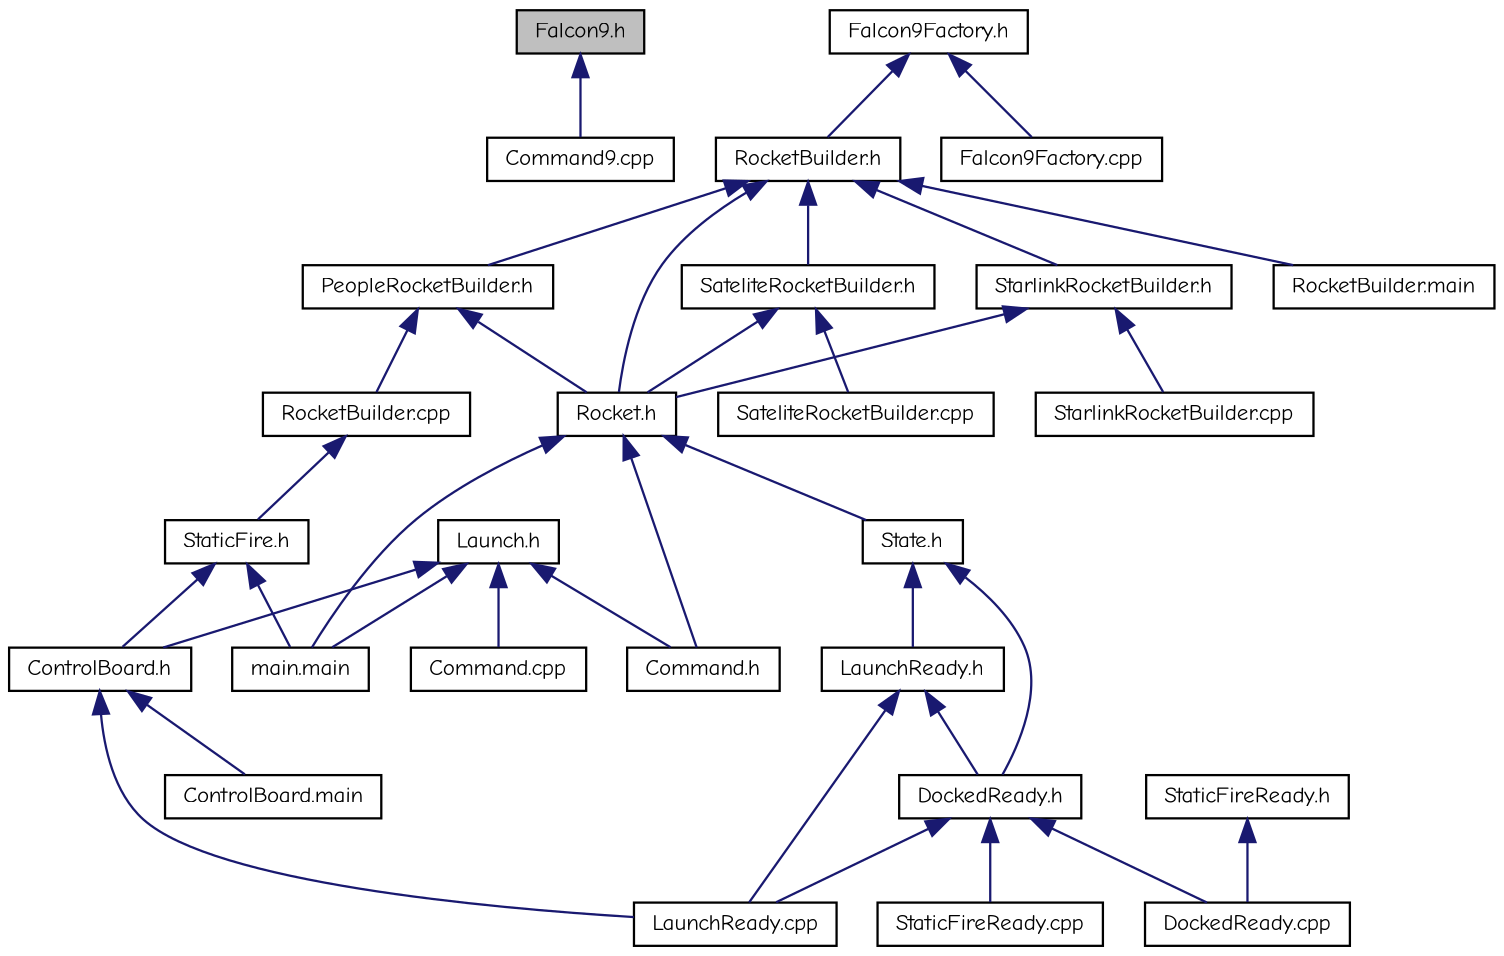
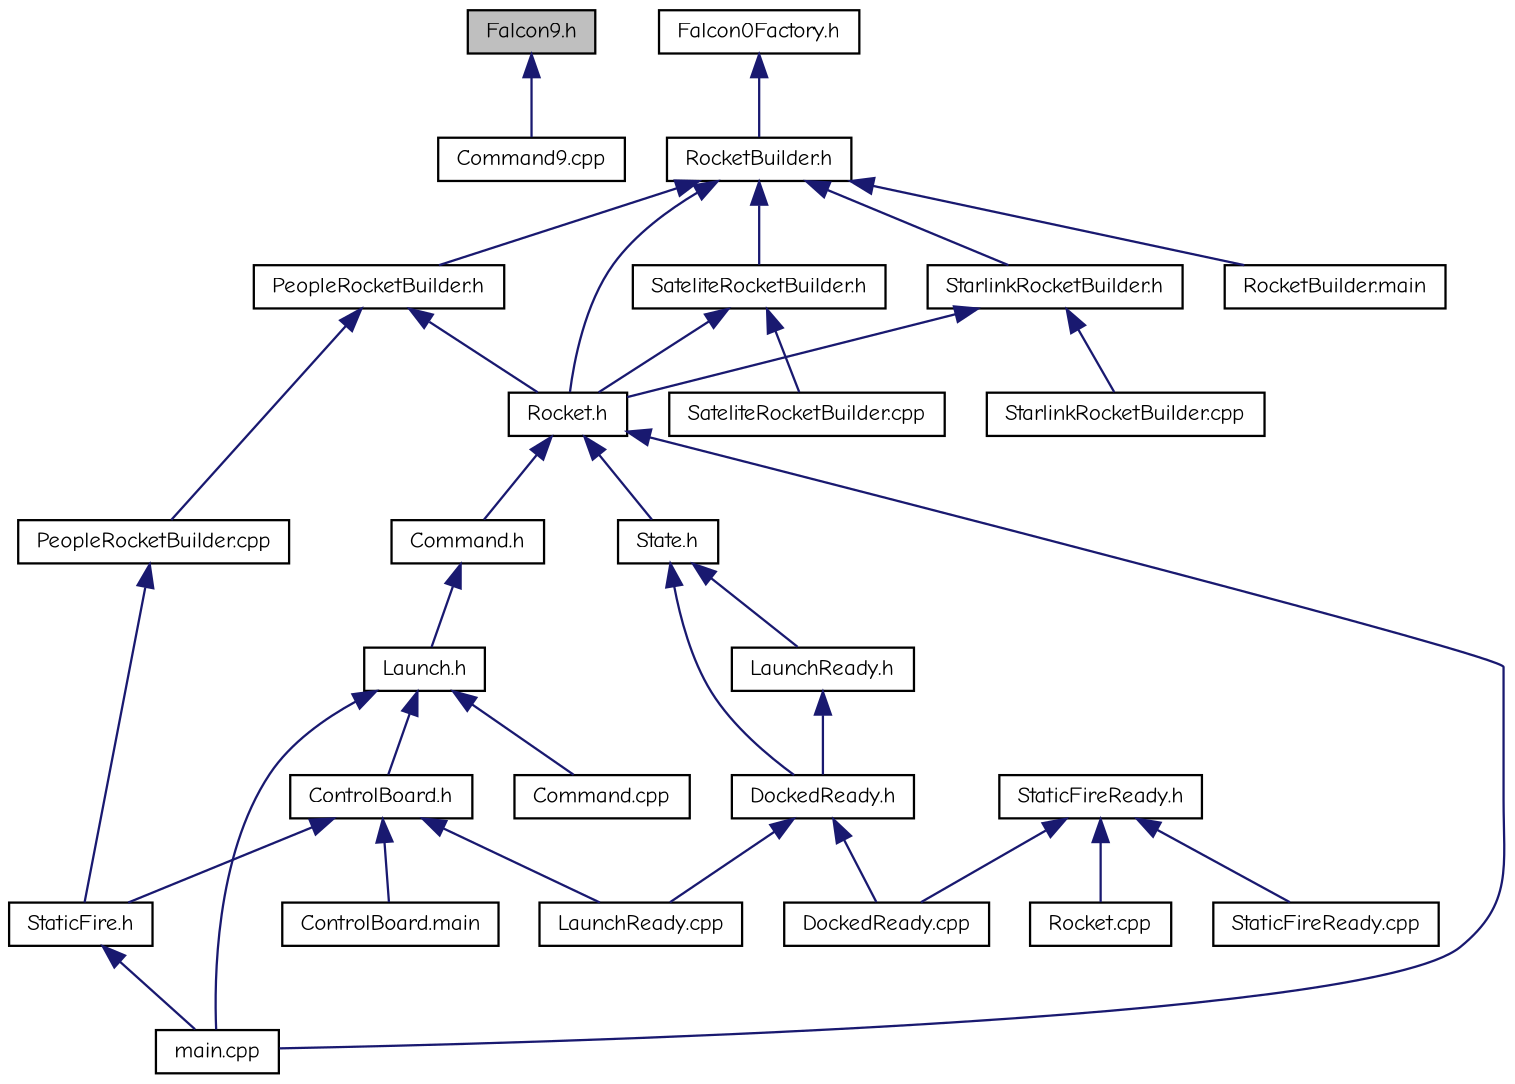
node "Falcon9Factory.h": label "Falcon9Factory.h" -> "Falcon0Factory.h"
node "Falcon9Factory.cpp": removed
node "RocketBuilder.cpp": label "RocketBuilder.cpp" -> "PeopleRocketBuilder.cpp"
edge "Command.h" -> "Launch.h": reversed
edge "ControlBoard.h" -> "StaticFire.h": reversed
node "main.main": label "main.main" -> "main.cpp"
edge "LaunchReady.cpp" -> "LaunchReady.h": removed
edge "StaticFireReady.cpp" -> "DockedReady.h": now "StaticFireReady.cpp" -> "StaticFireReady.h"
node "Rocket.cpp": added
